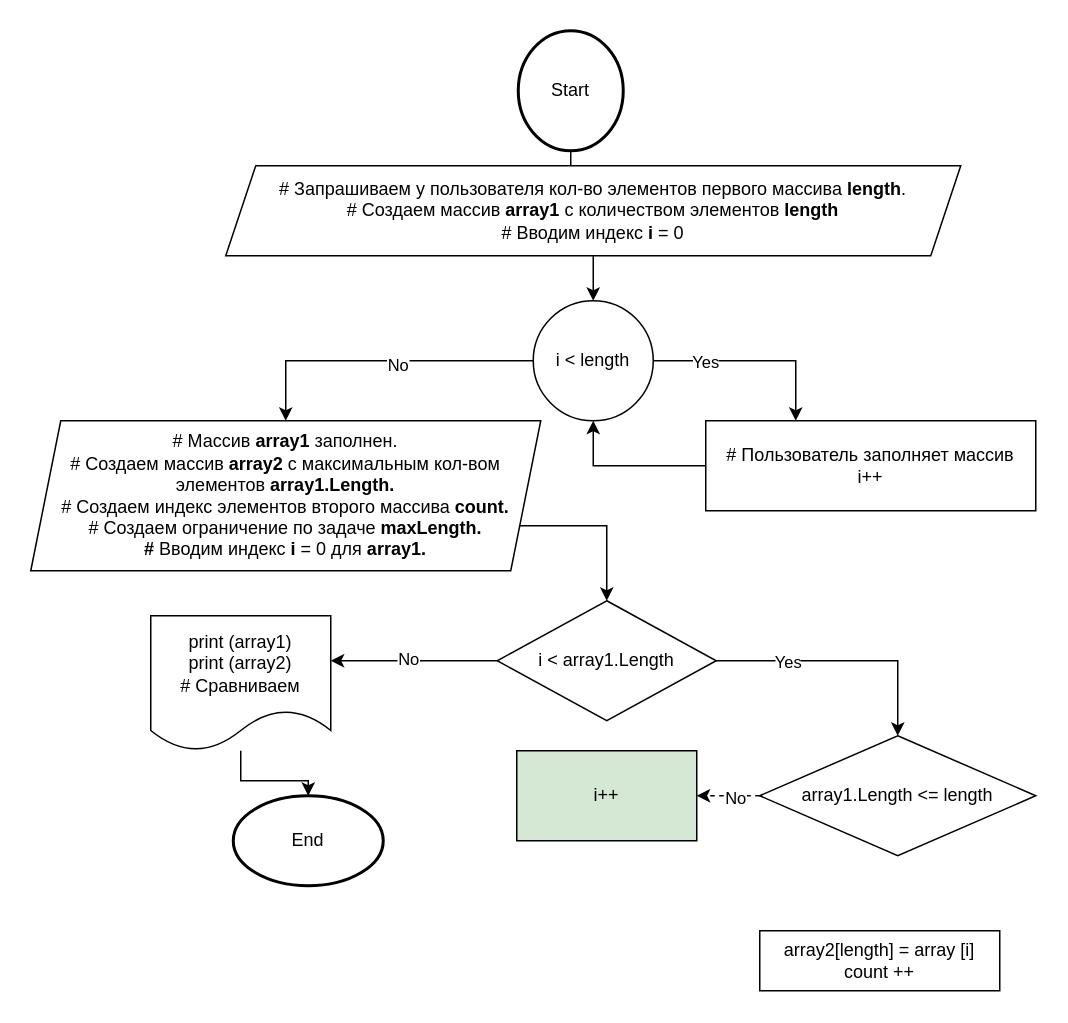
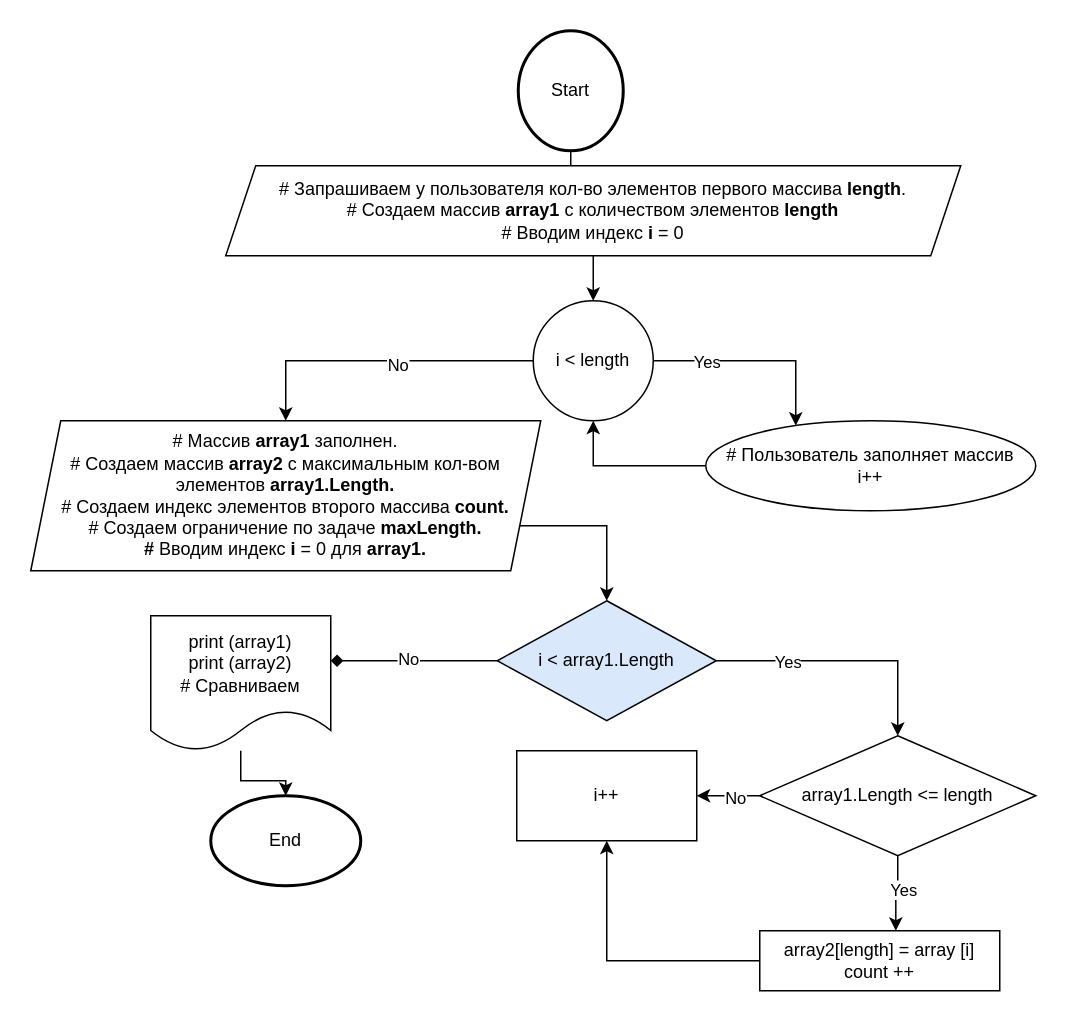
node "# Пользователь заполняет массив i++": shape rectangle -> ellipse
edge "i < array1.Length" -> "print (array1) print (array2) # Сравниваем": arrowhead classic -> diamond
node "i < array1.Length": fillcolor #ffffff -> #dae8fc
node "i++": fillcolor #d5e8d4 -> #ffffff
edge "array1.Length <= length" -> "i++": style dashed -> solid
node "End": moved (308, 841) -> (286, 841)
edge "array1.Length <= length" -> "array2[length] = array [i] count ++": added, label "Yes"
edge "array2[length] = array [i] count ++" -> "i++": added
